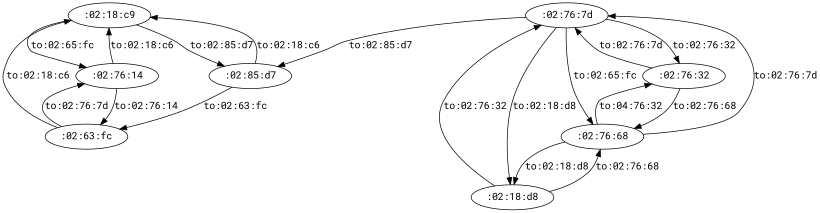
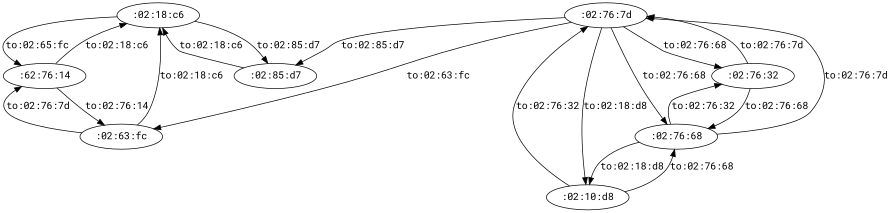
node ":02:18:c9": label ":02:18:c9" -> ":02:18:c6"
edge ":02:76:7d" -> ":02:76:32": label "to:02:76:32" -> "to:02:76:68"
node ":02:76:14": label ":02:76:14" -> ":62:76:14"
edge ":02:76:7d" -> ":02:76:68": label "to:02:65:fc" -> "to:02:76:68"
edge ":02:76:68" -> ":02:76:32": label "to:04:76:32" -> "to:02:76:32"
edge ":02:85:d7" -> ":02:63:fc": now ":02:76:7d" -> ":02:63:fc"
node ":02:18:d8": label ":02:18:d8" -> ":02:10:d8"
